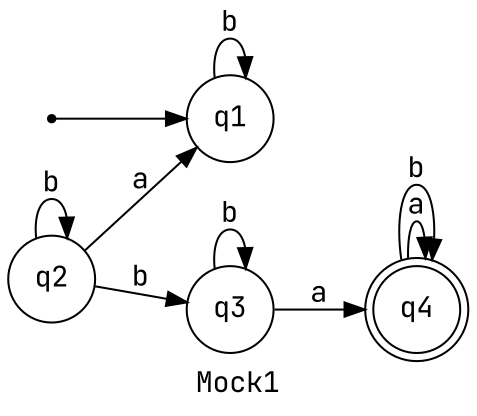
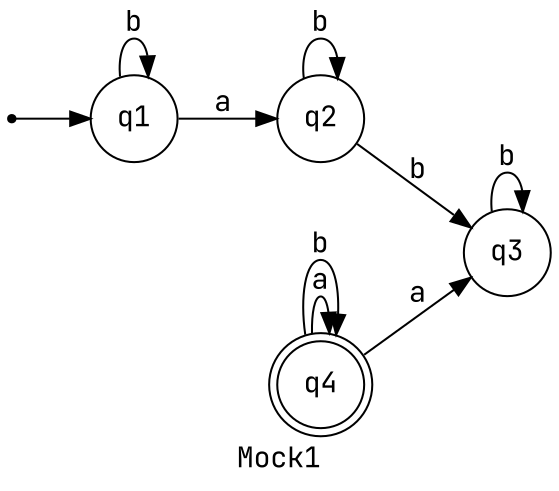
edge "q2" -> "q1": reversed
edge "q3" -> "q4": reversed
